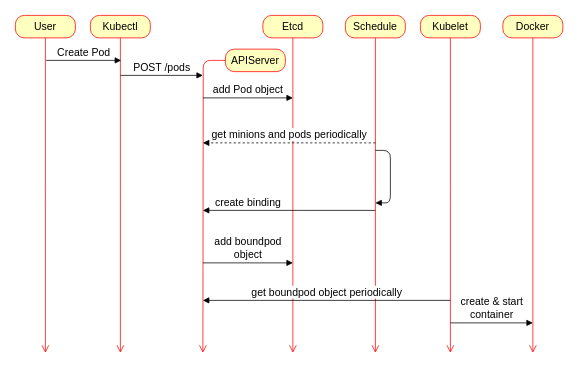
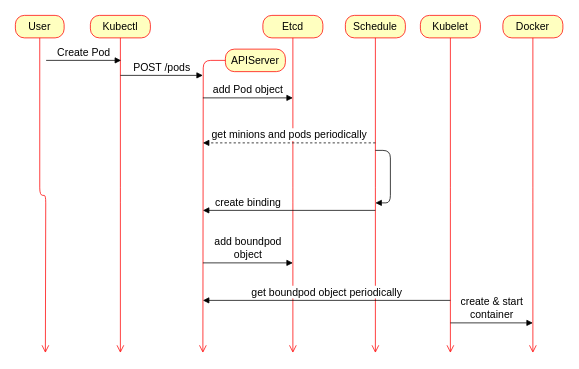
node "User": size 60x23 -> 49x23
